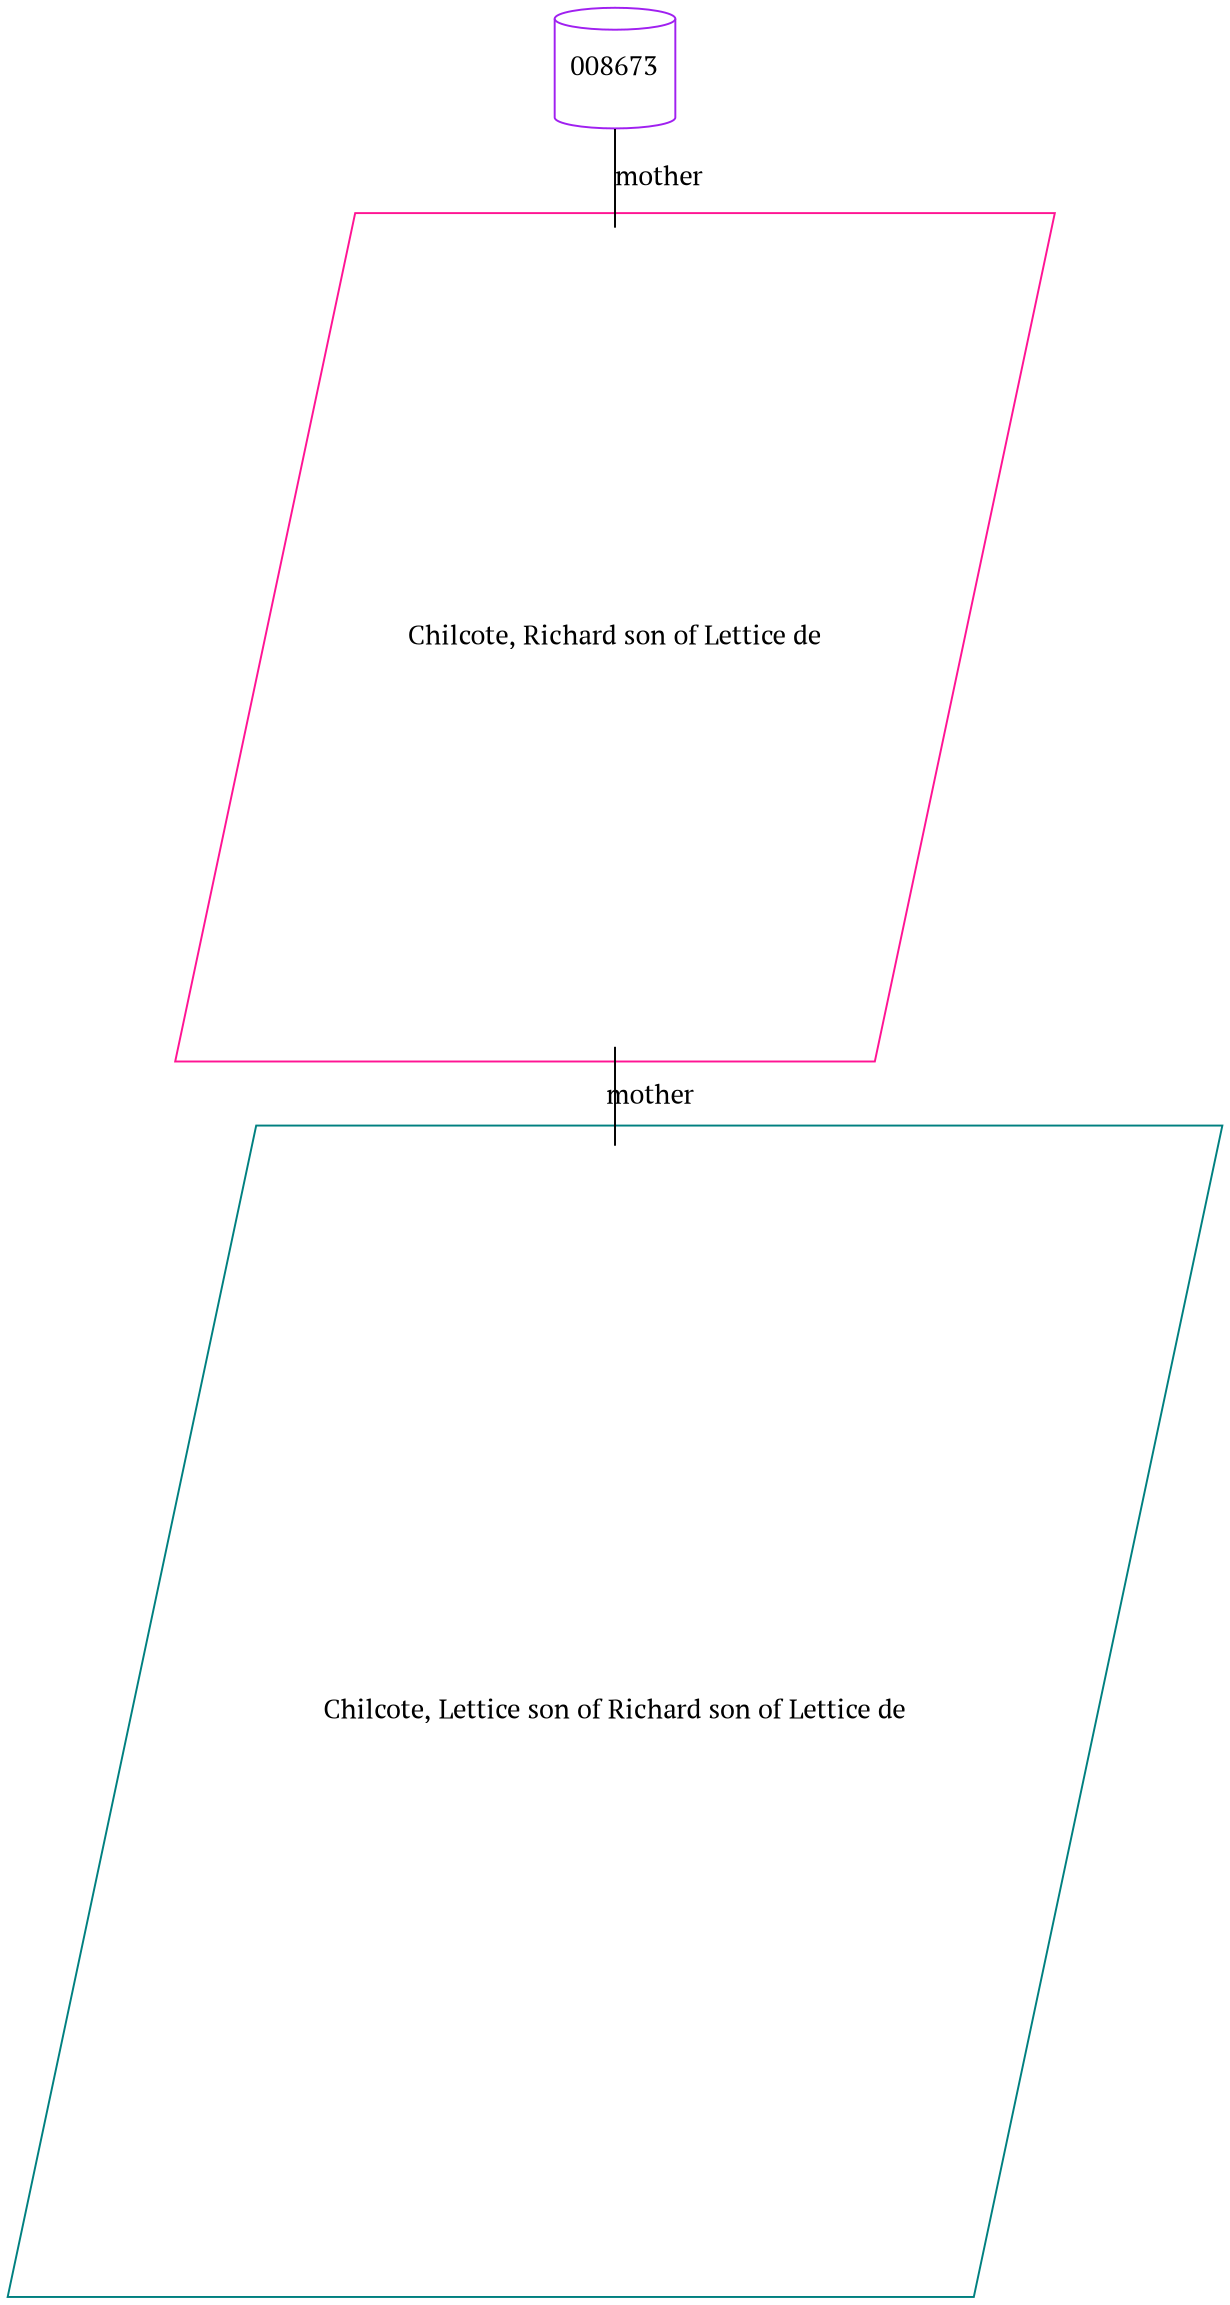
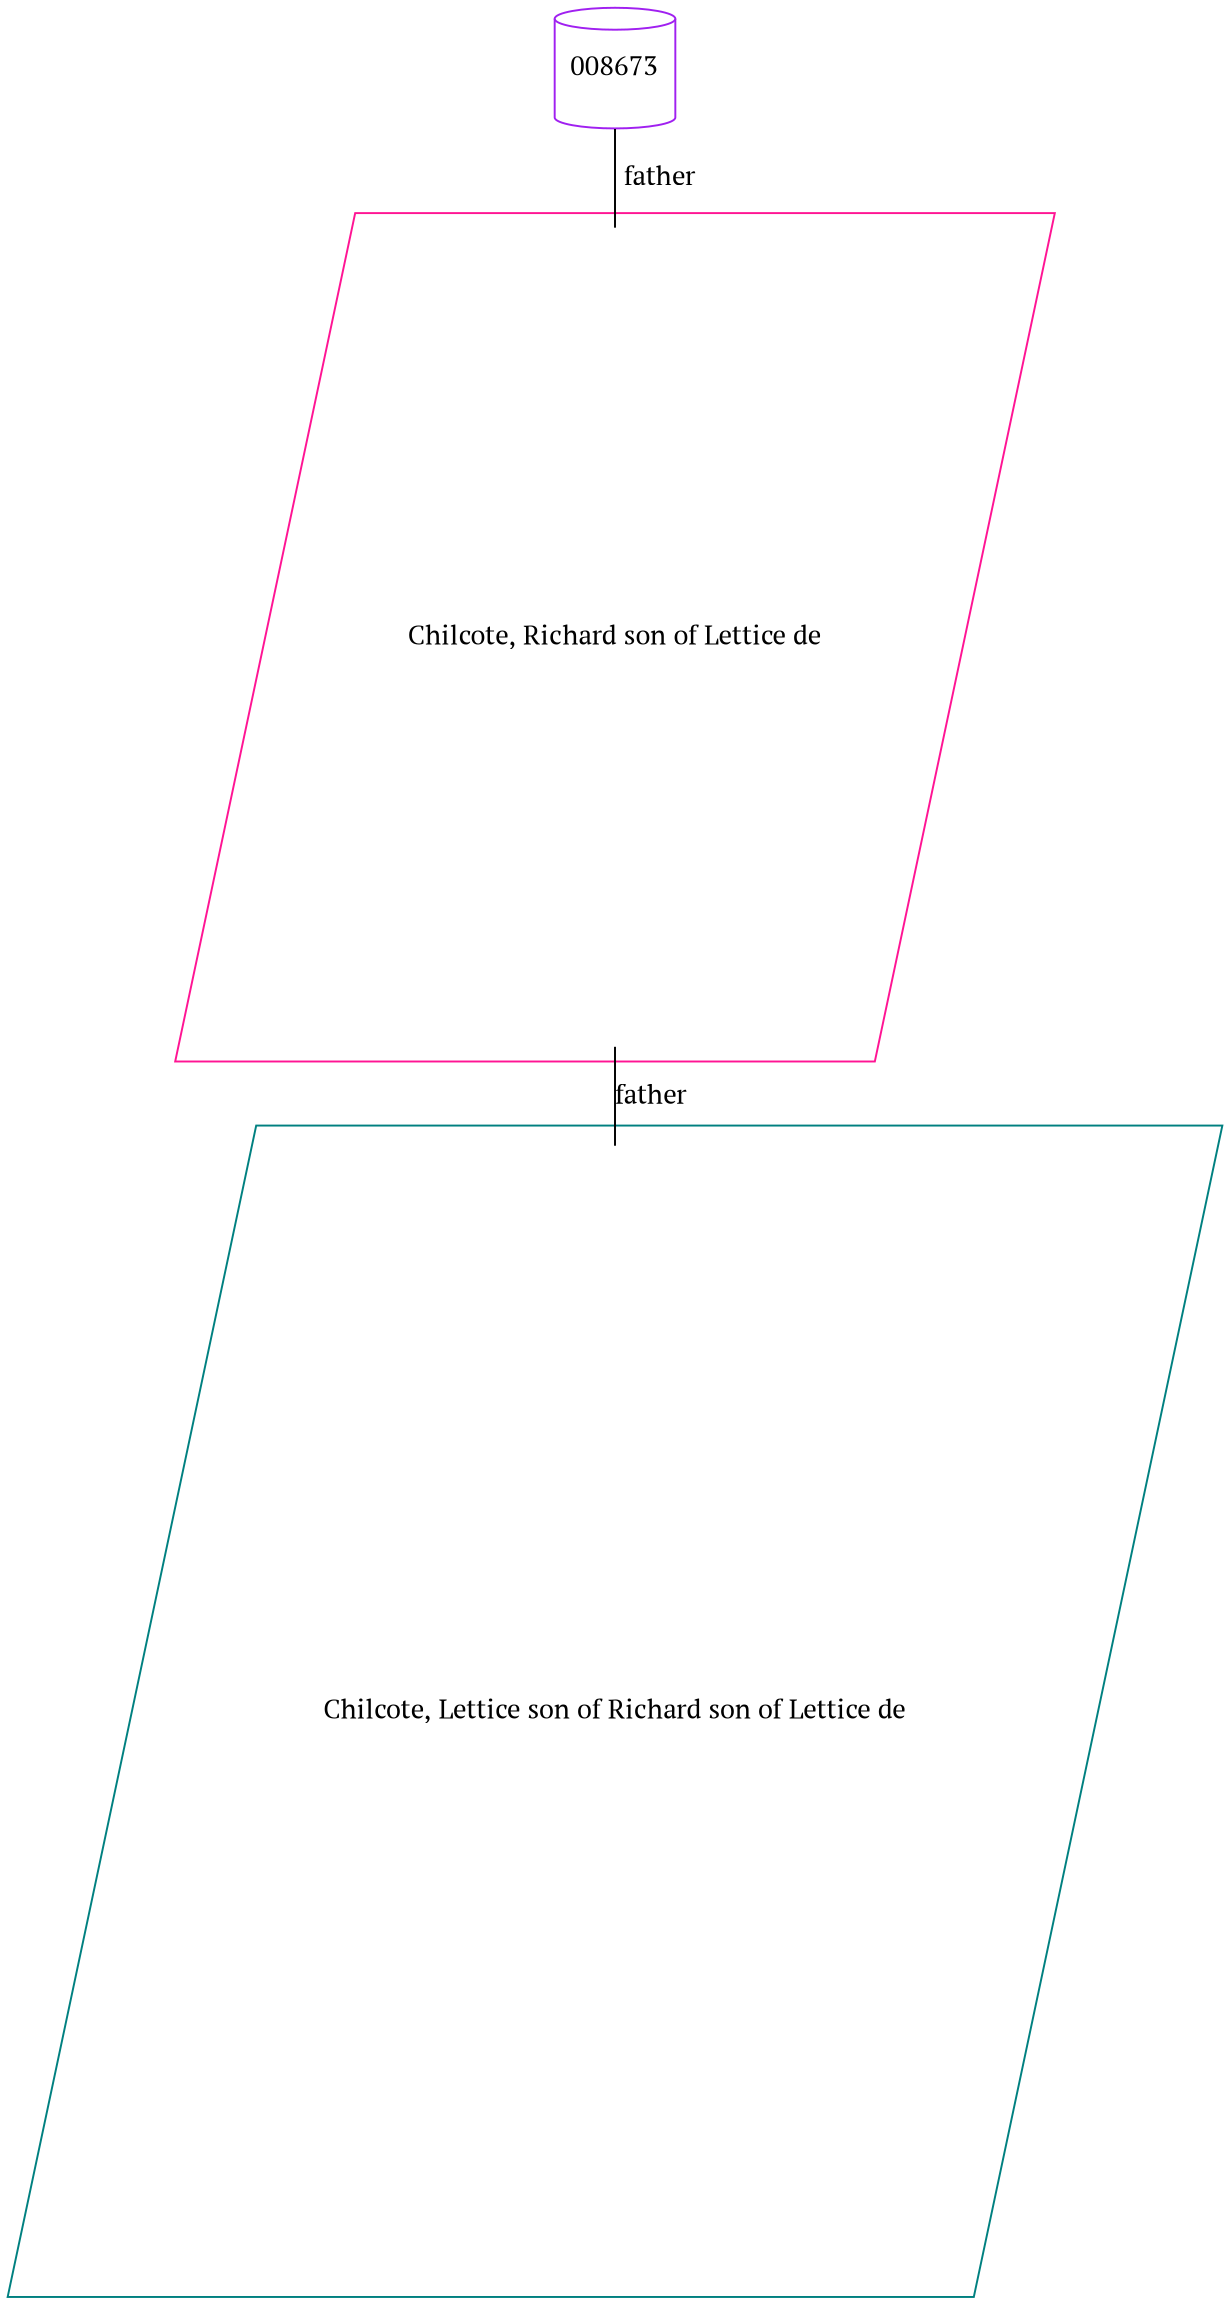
edge "008673" -- "Chilcote, Richard son of Lettice de": label "mother" -> "father"
edge "Chilcote, Richard son of Lettice de" -- "Chilcote, Lettice son of Richard son of Lettice de": label "mother" -> "father"
